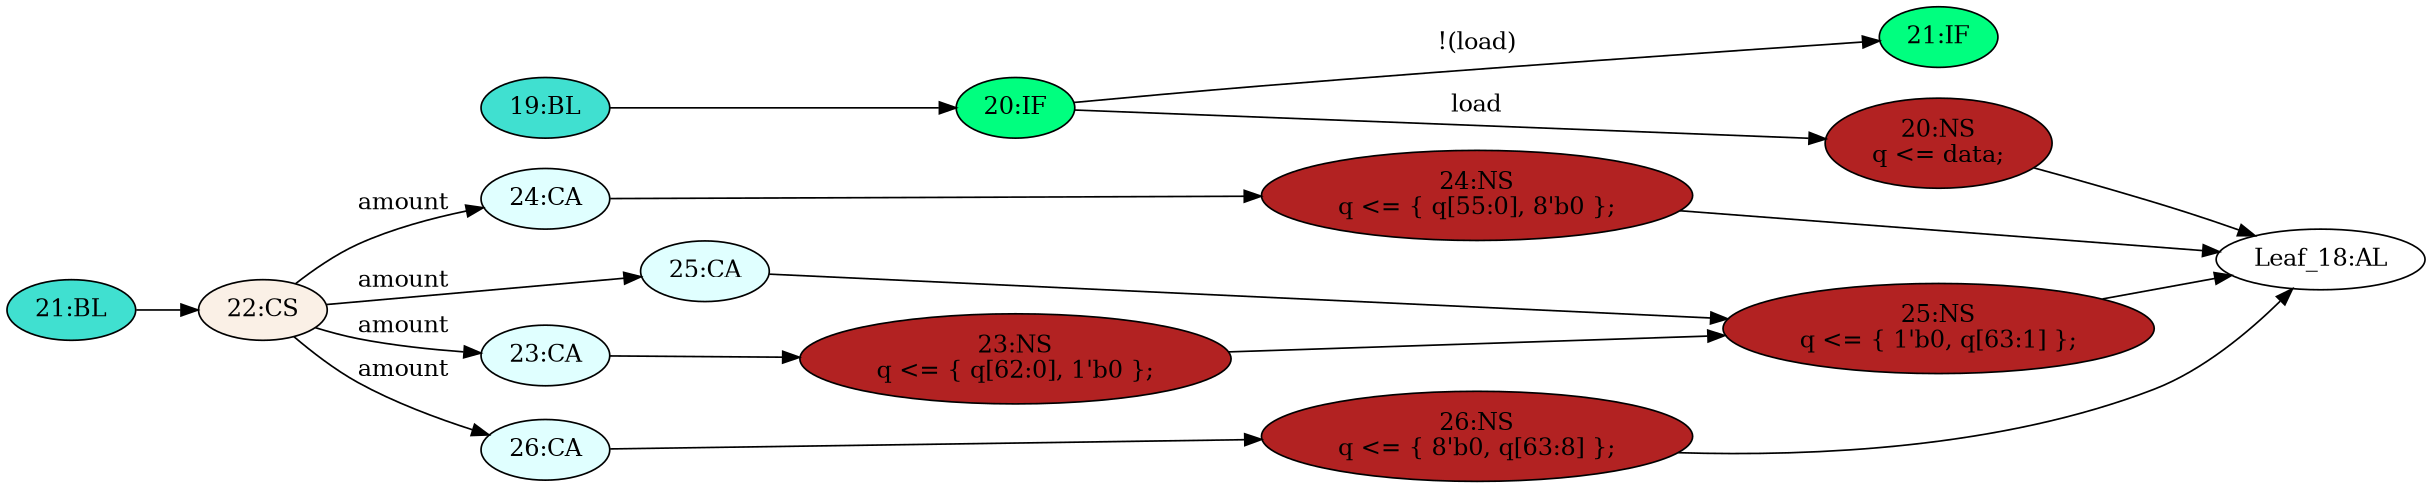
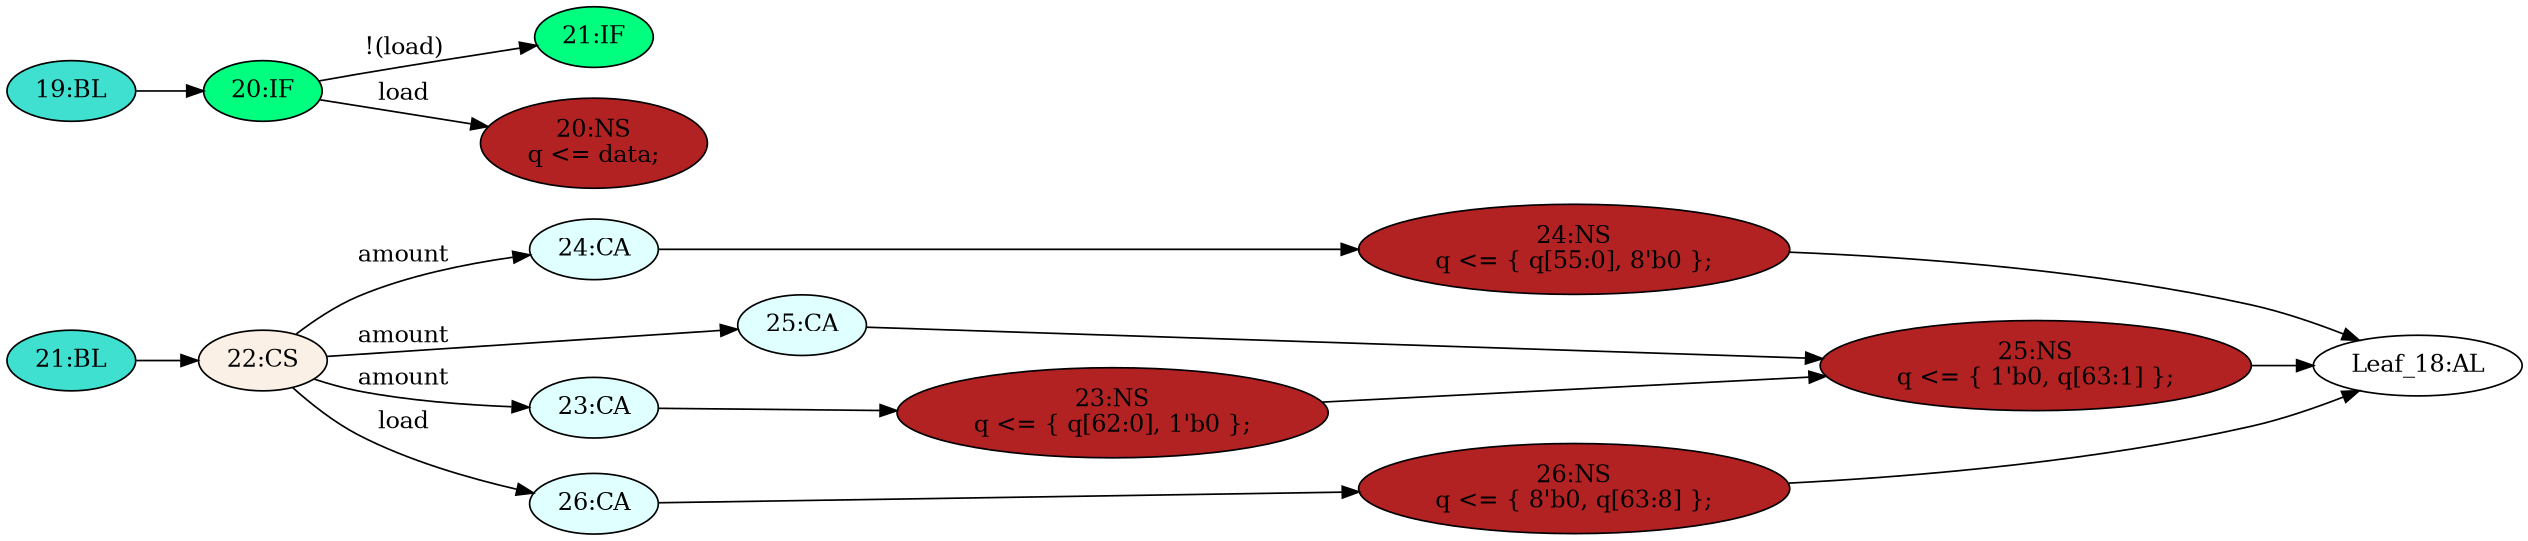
edge "20:NS q <= data;" -> "Leaf_18:AL": removed
edge "22:CS" -> "26:CA": label "amount" -> "load"
